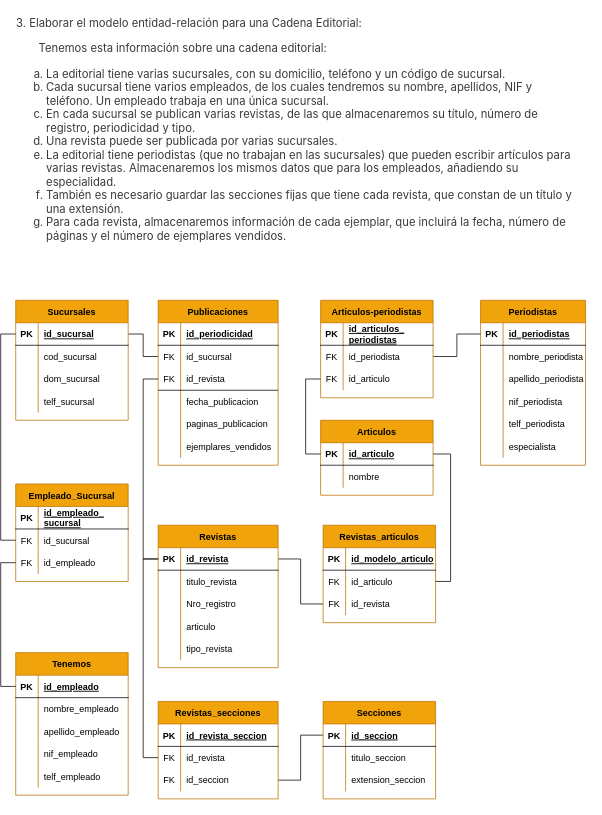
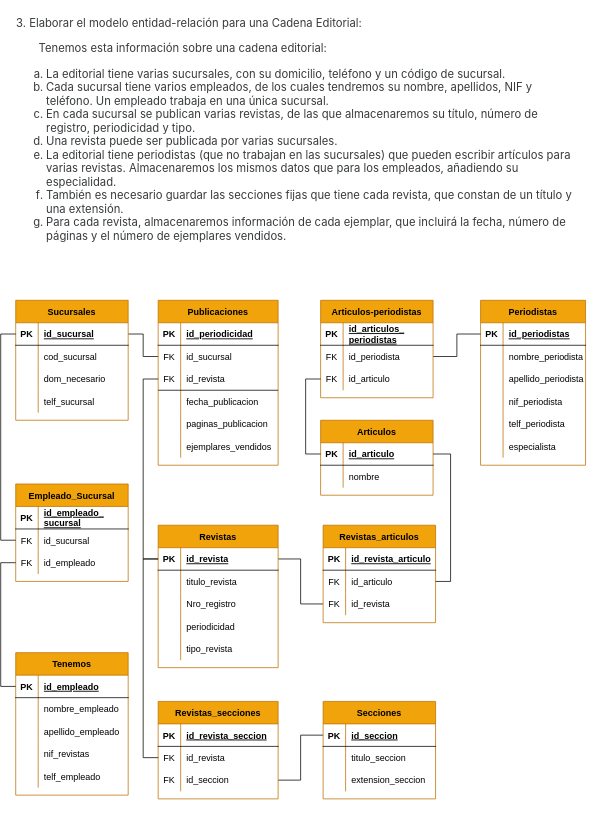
node "dom_sucursal": label "dom_sucursal" -> "dom_necesario"
node "id_modelo_articulo": label "id_modelo_articulo" -> "id_revista_articulo"
node "articulo": label "articulo" -> "periodicidad"
node "nif_empleado": label "nif_empleado" -> "nif_revistas"
